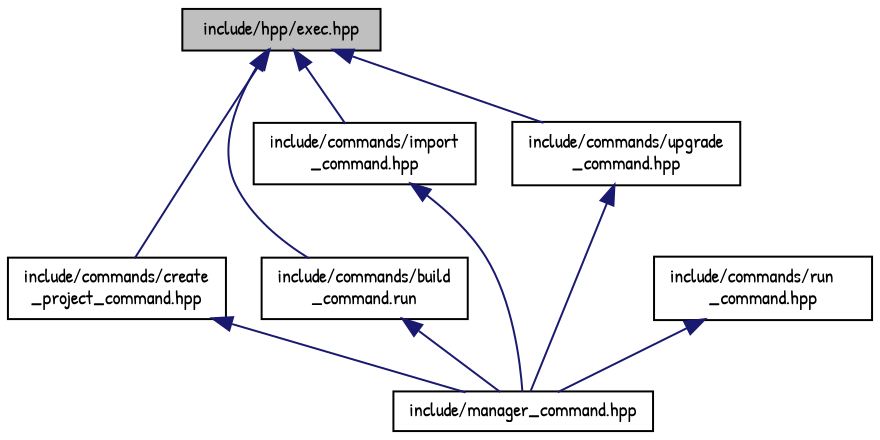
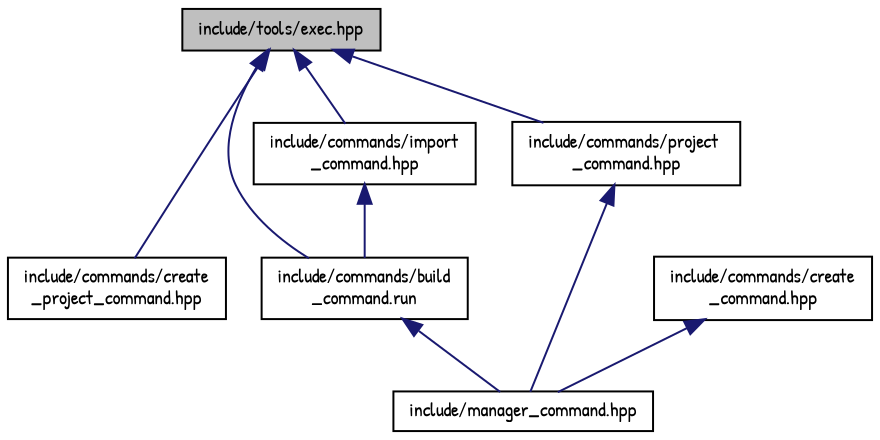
node "include/hpp/exec.hpp": label "include/hpp/exec.hpp" -> "include/tools/exec.hpp"
node "include/commands/upgrade _command.hpp": label "include/commands/upgrade _command.hpp" -> "include/commands/project _command.hpp"
edge "include/manager_command.hpp" -> "include/commands/import _command.hpp": now "include/commands/build _command.run" -> "include/commands/import _command.hpp"
node "include/commands/run _command.hpp": label "include/commands/run _command.hpp" -> "include/commands/create _command.hpp"
edge "include/manager_command.hpp" -> "include/commands/create _project_command.hpp": removed
